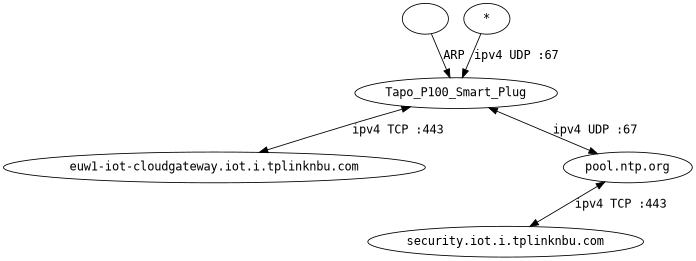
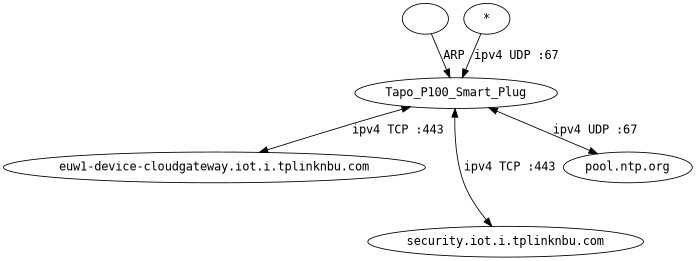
node "euw1-iot-cloudgateway.iot.i.tplinknbu.com": label "euw1-iot-cloudgateway.iot.i.tplinknbu.com" -> "euw1-device-cloudgateway.iot.i.tplinknbu.com"
edge "pool.ntp.org" -- "security.iot.i.tplinknbu.com": now "Tapo_P100_Smart_Plug" -- "security.iot.i.tplinknbu.com"
